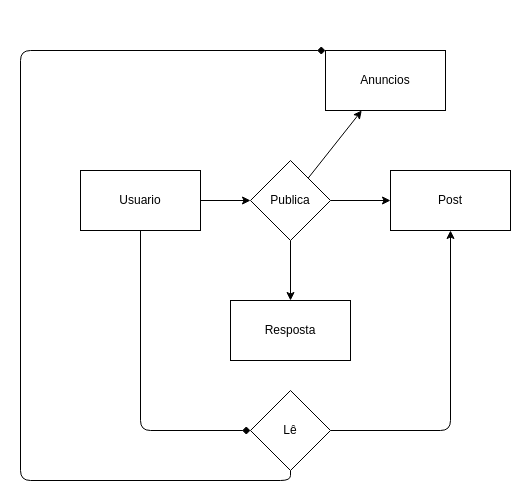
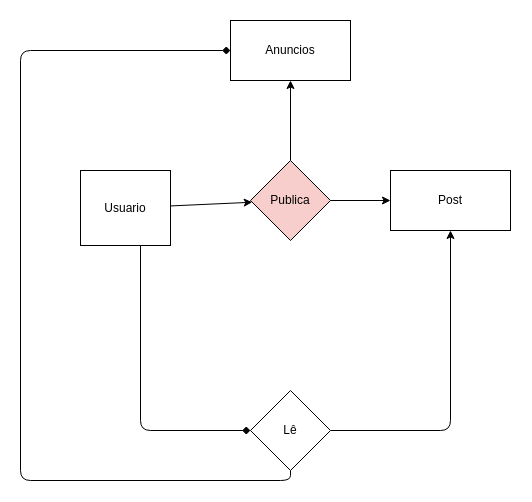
node "Anuncios": moved (386, 81) -> (291, 51)
node "Usuario": size 120x60 -> 90x75
node "Publica": fillcolor #ffffff -> #f8cecc
edge "Publica" -> "Resposta": removed
node "Resposta": removed
